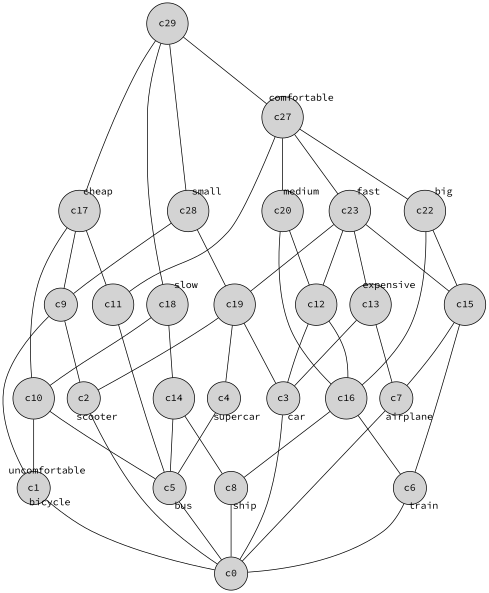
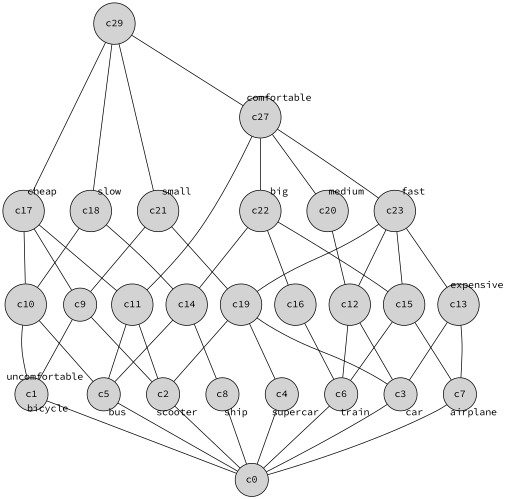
node "c28": label "c28" -> "c21"
edge "c22" -- "c14": added
edge "c20" -- "c16": removed
edge "c12" -- "c16": now "c12" -- "c6"
edge "c11" -- "c2": added
edge "c4" -- "c5": now "c4" -- "c0"
edge "c16" -- "c8": removed
